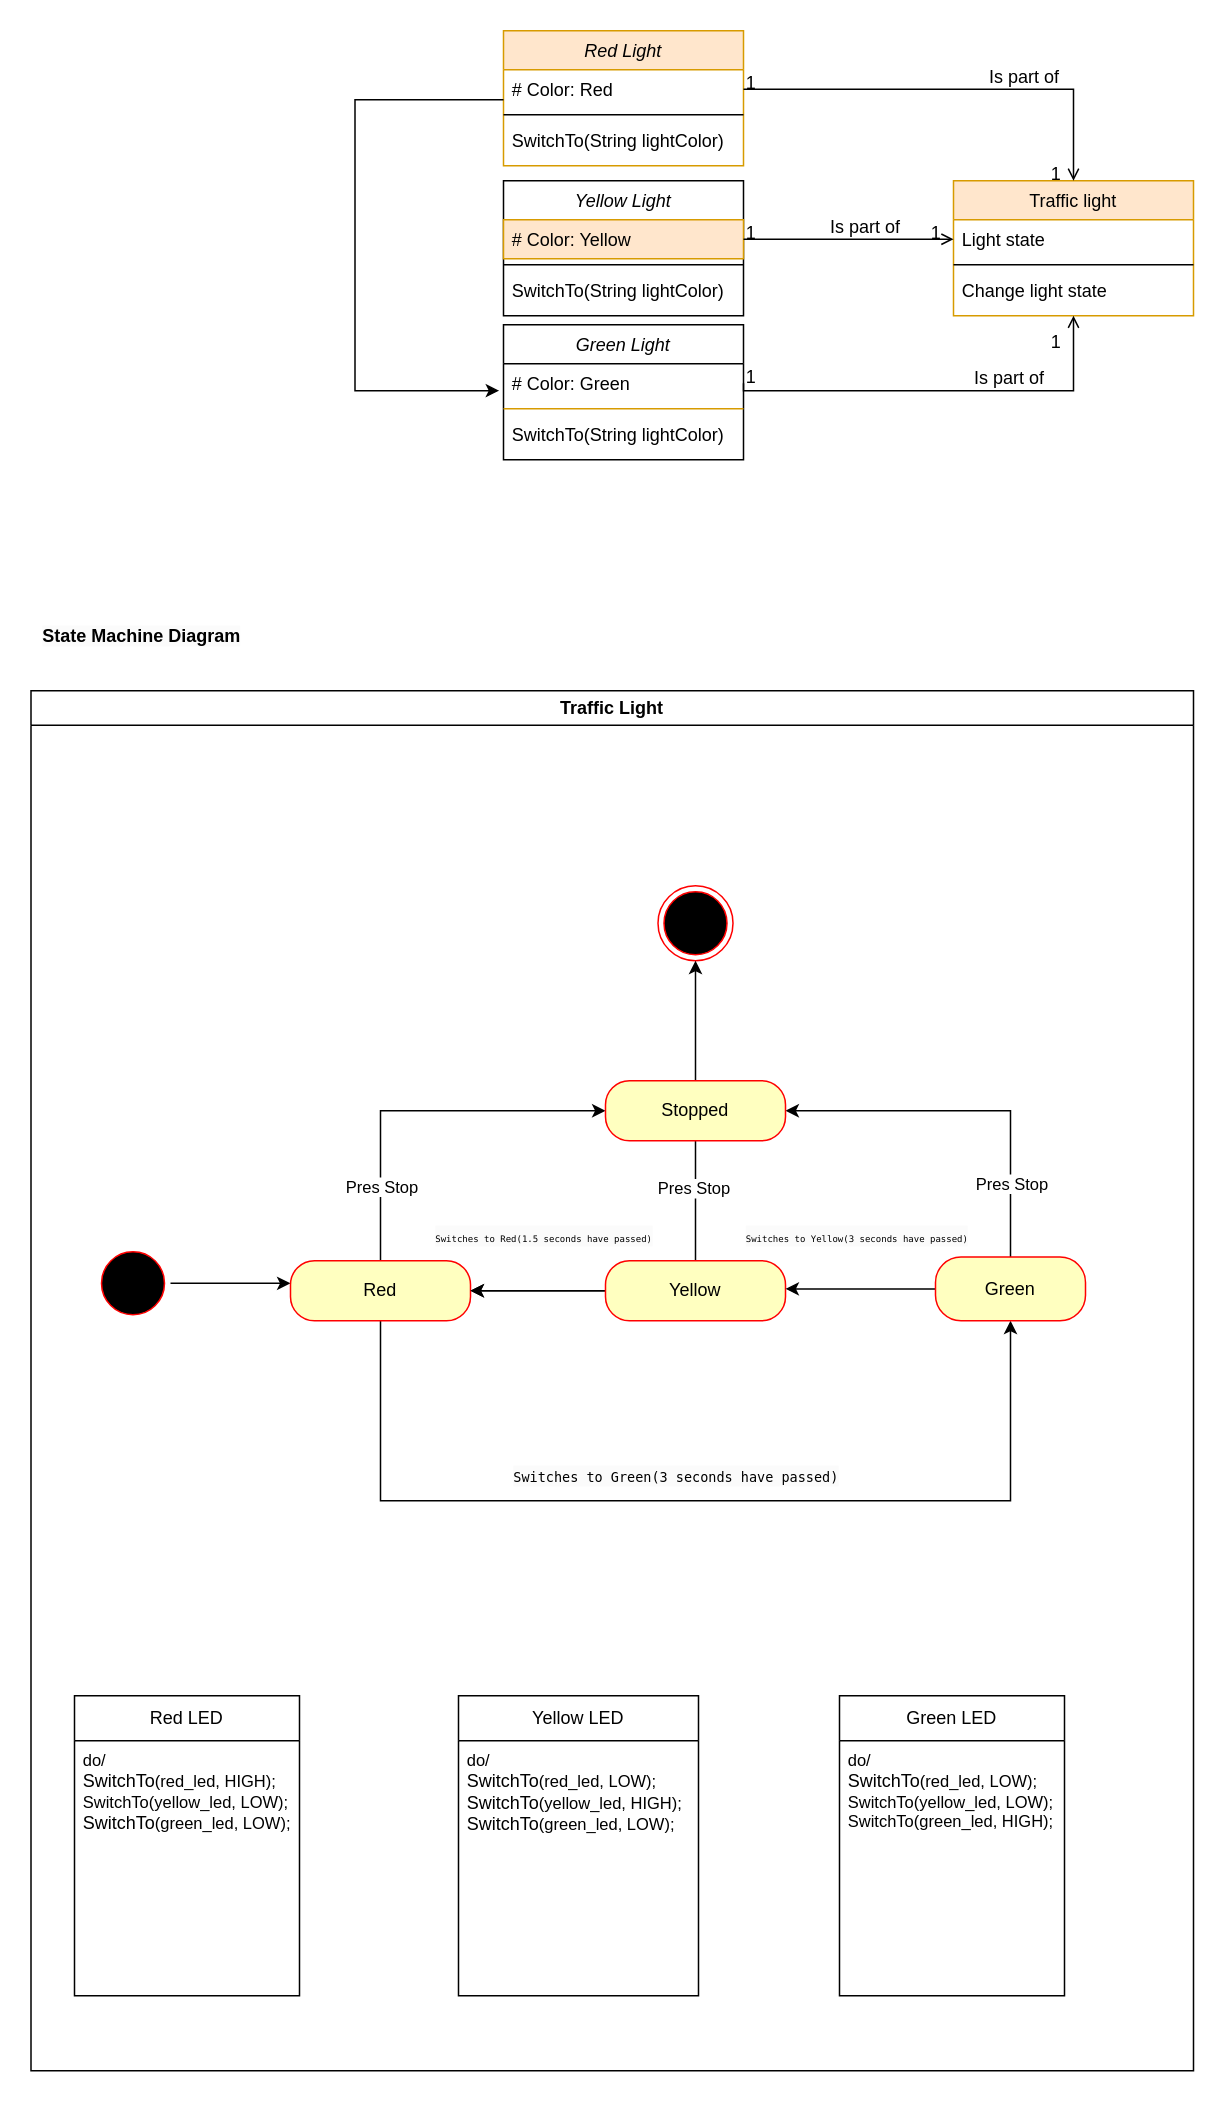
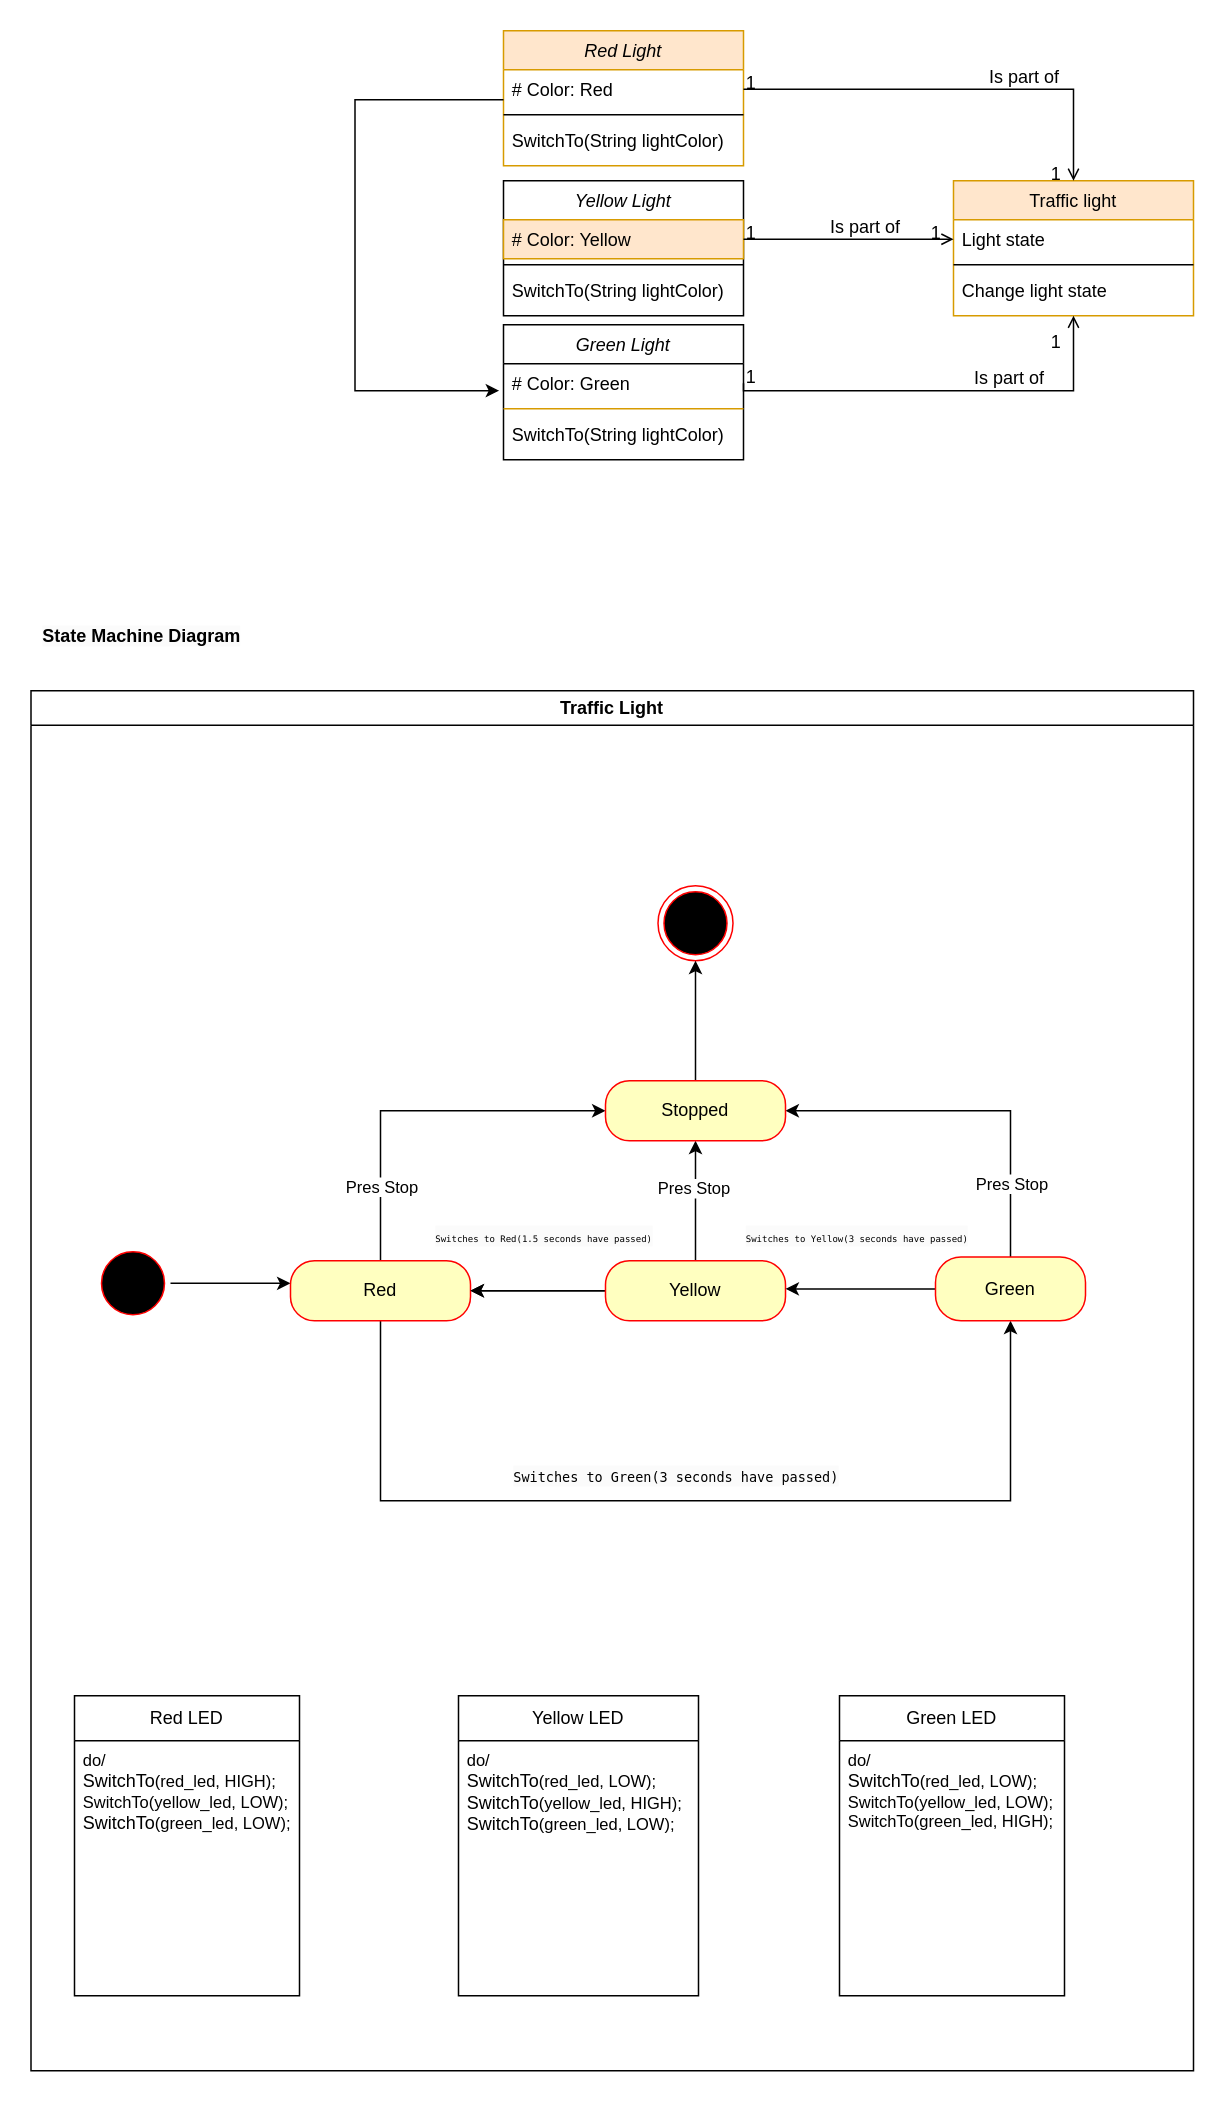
edge "Stopped" -- "Yellow": arrowhead none -> classic
